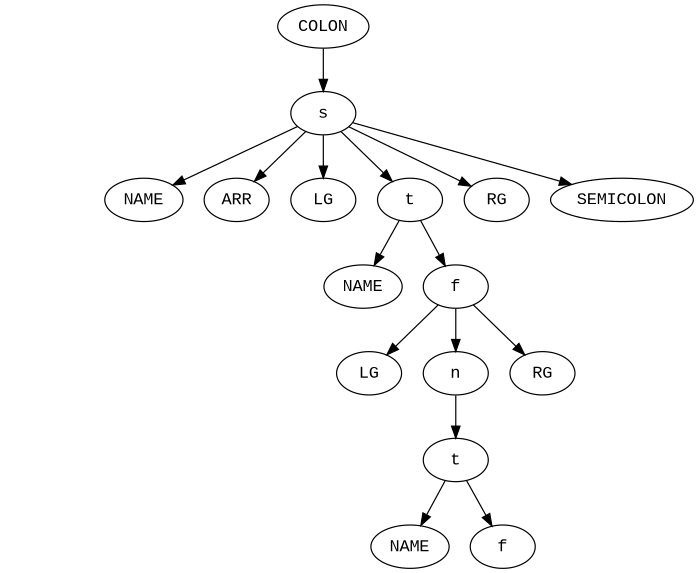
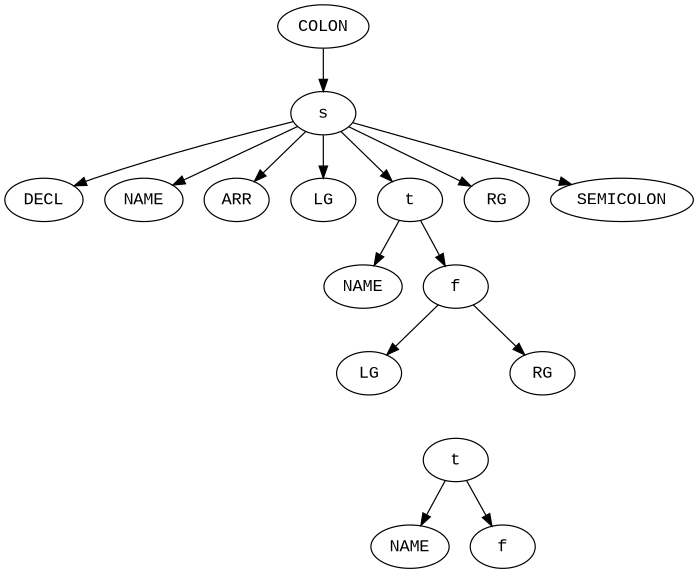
node "DECL": added
node "n": removed
